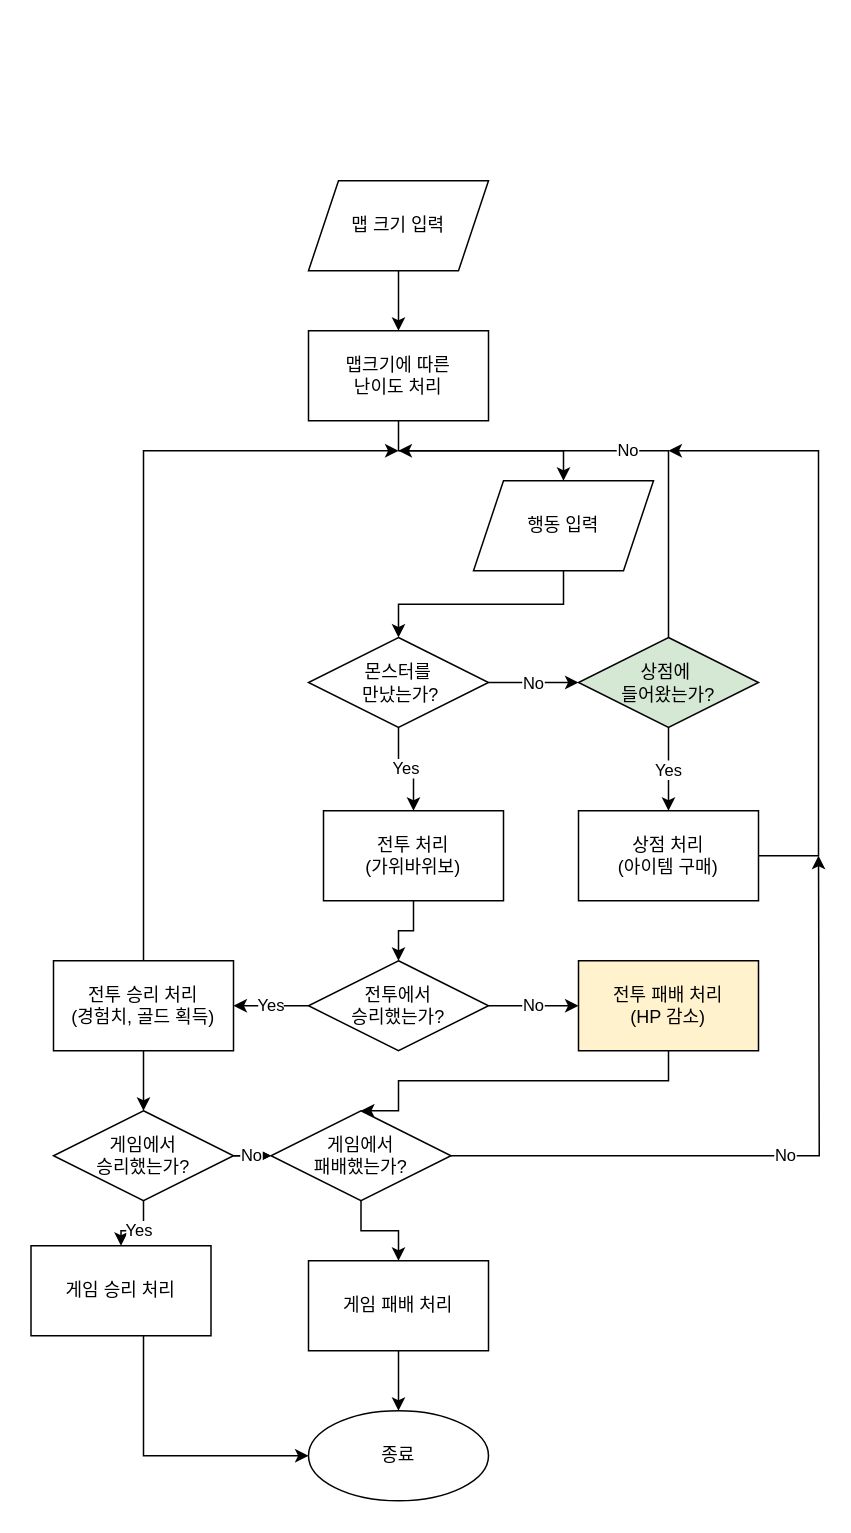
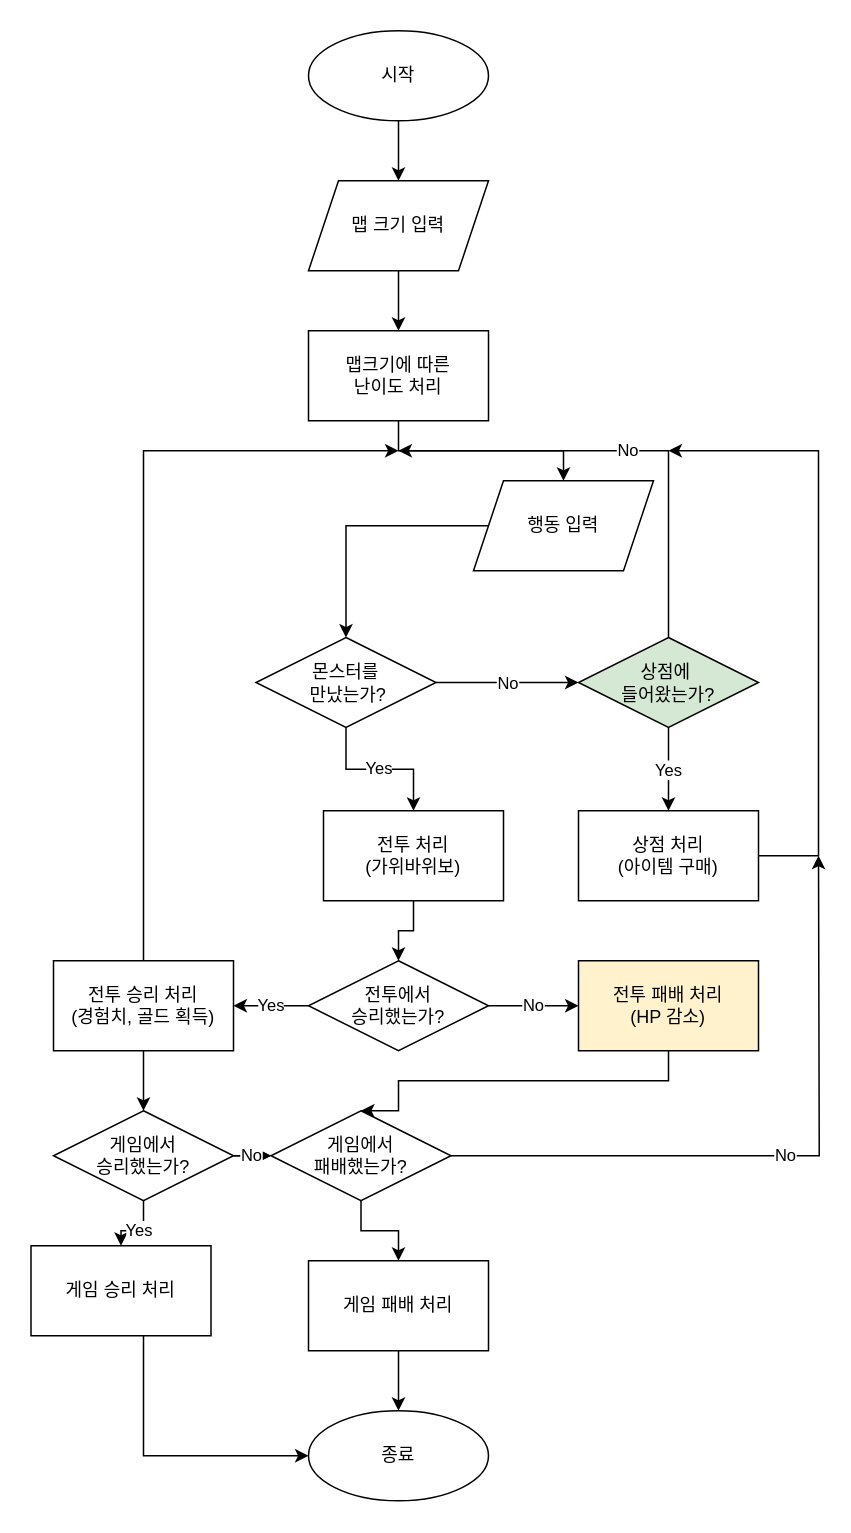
node "시작": added
edge "시작" -> "맵 크기 입력": added
node "몬스터를 만났는가?": moved (398, 683) -> (346, 683)
